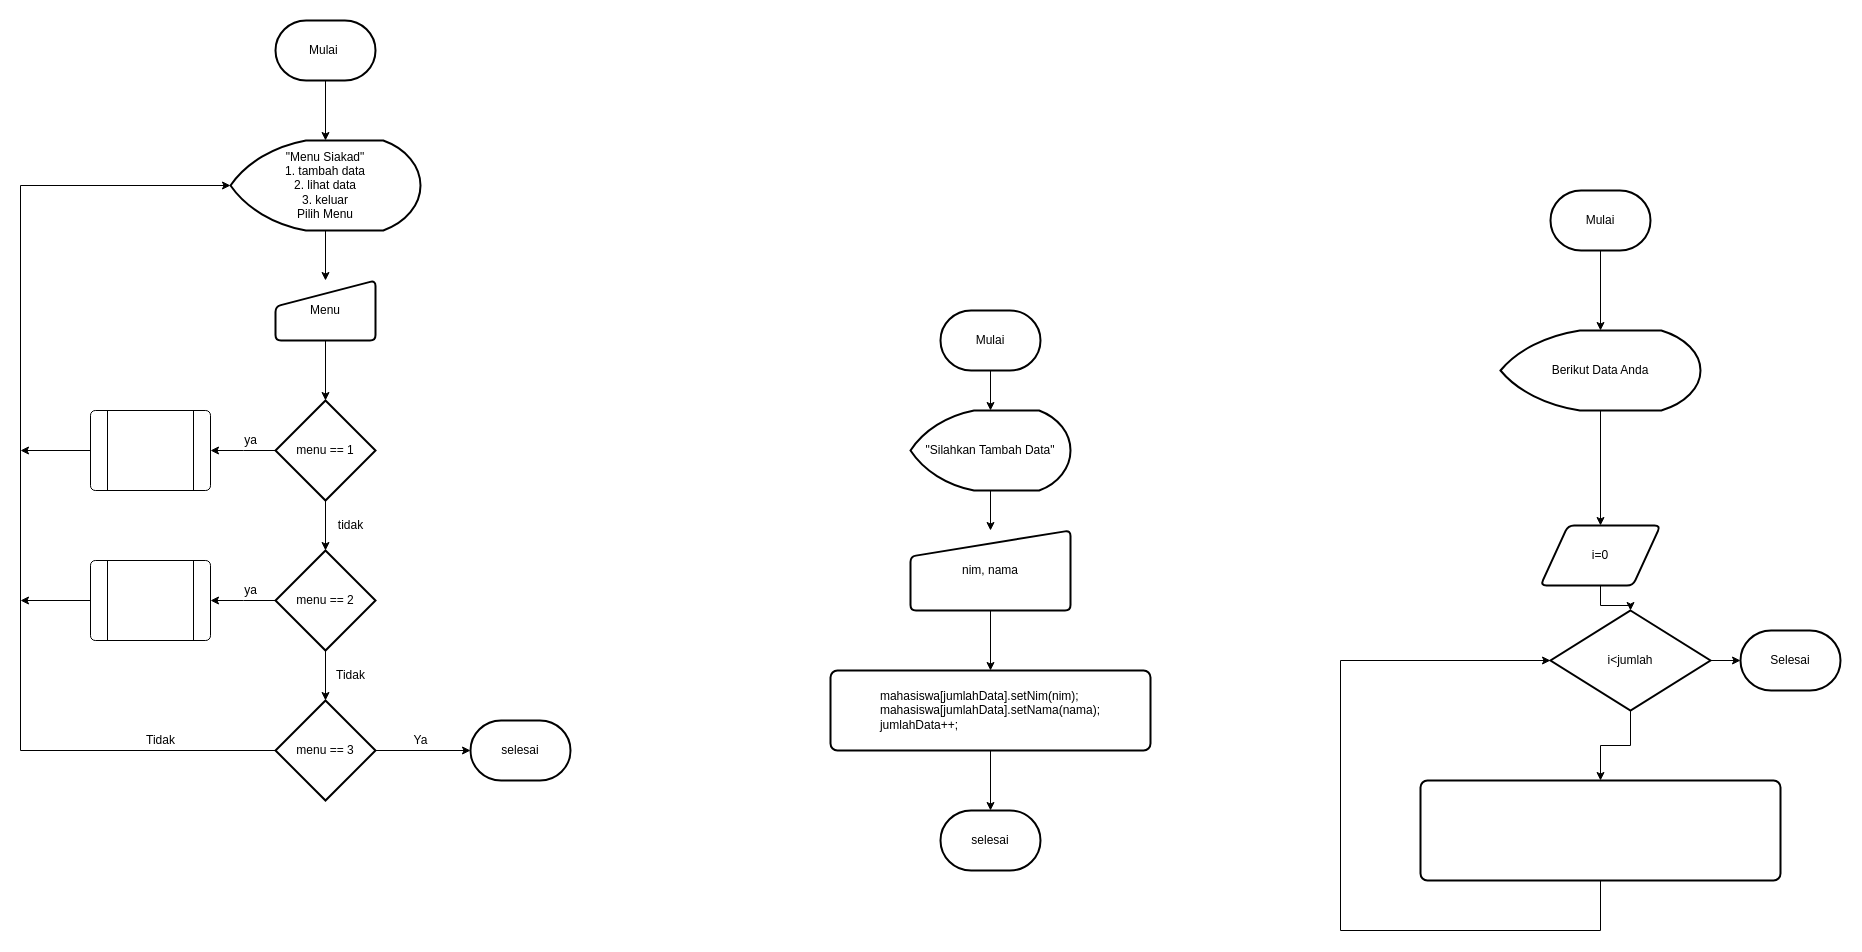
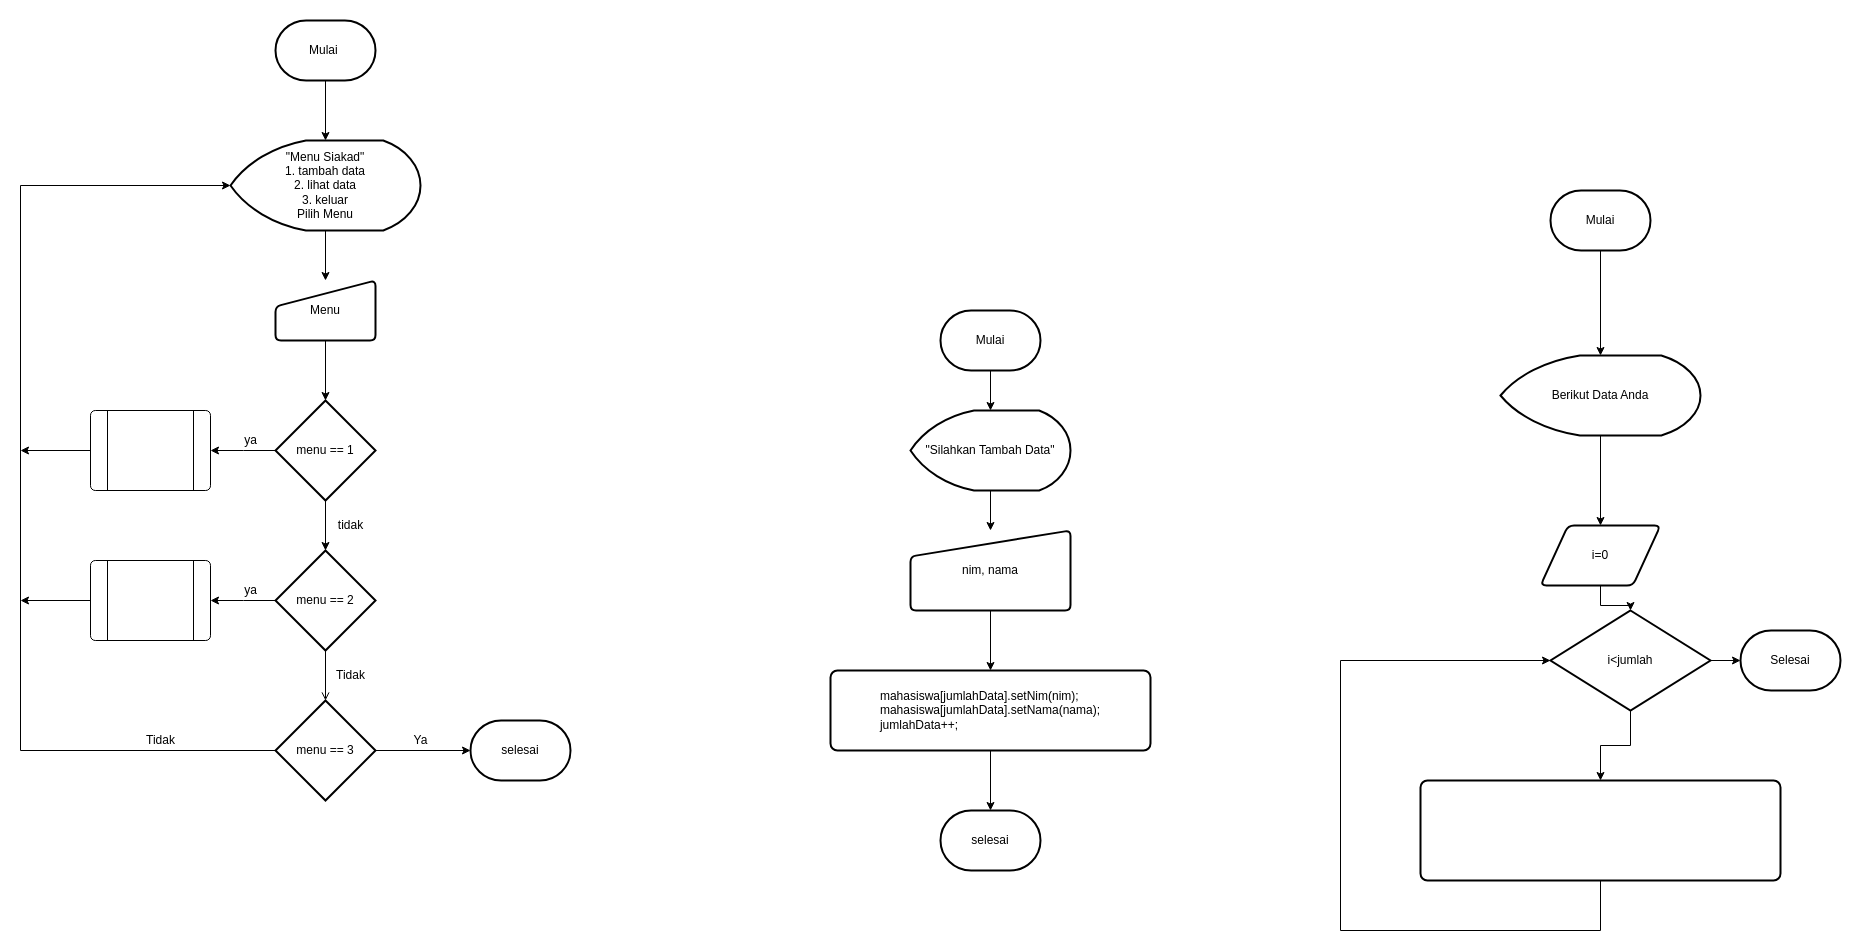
node "Berikut Data Anda": moved (1601, 371) -> (1601, 396)
edge "menu == 2" -> "menu == 3": arrowhead classic -> open
